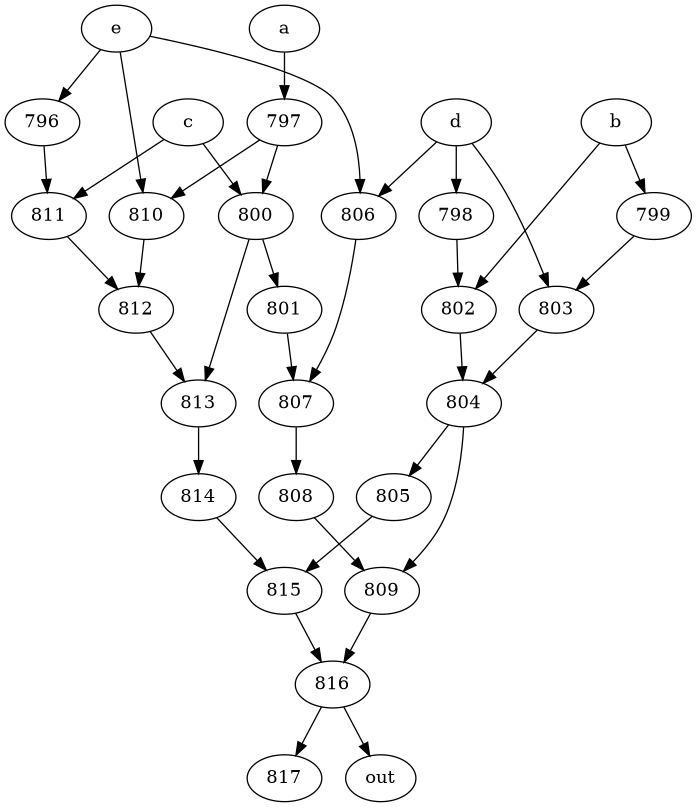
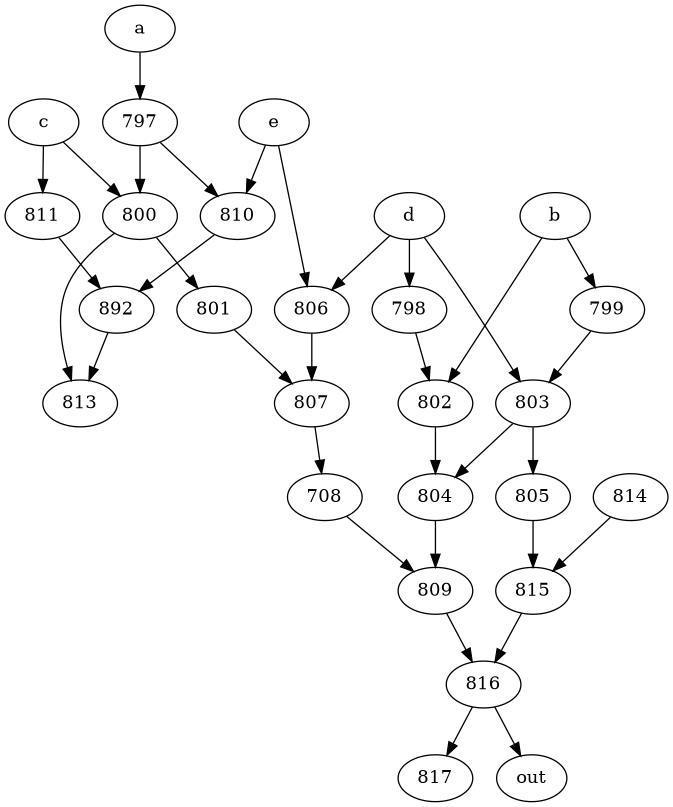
node "796": removed
node "812": label "812" -> "892"
edge "813" -> "814": removed
edge "804" -> "805": now "803" -> "805"
node "808": label "808" -> "708"
